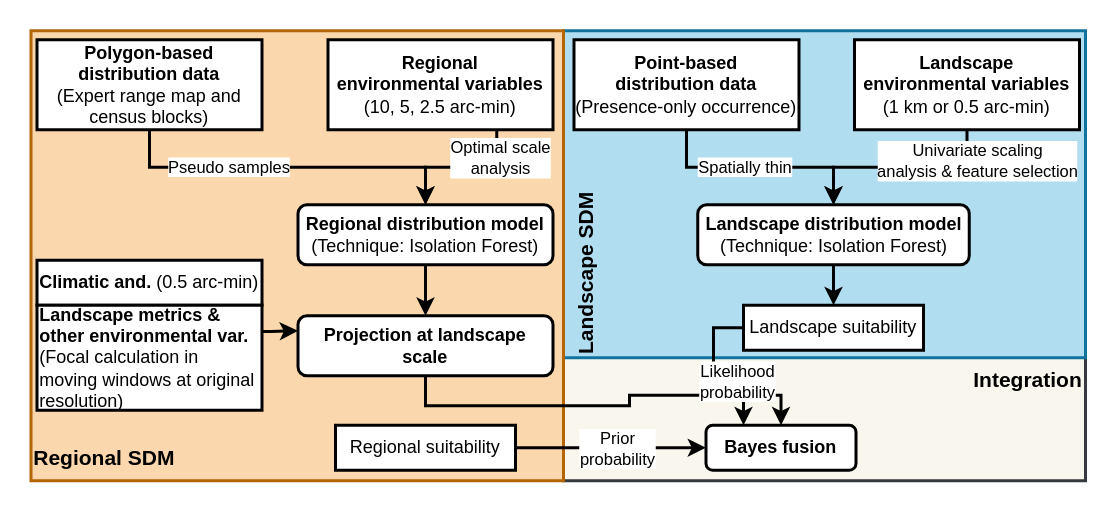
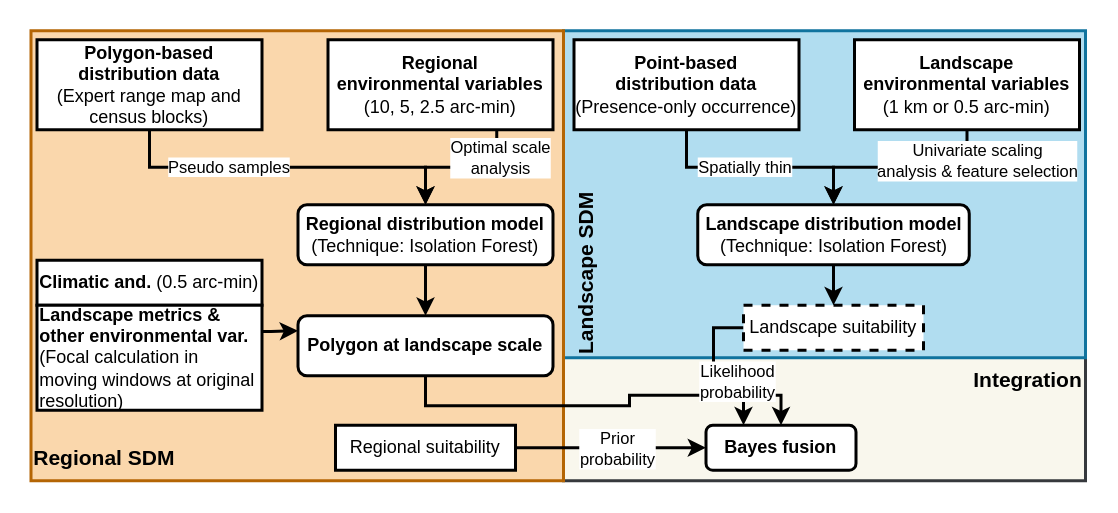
node "Landscape suitability": style solid -> dashed
node "Projection at landscape scale": label "Projection at landscape scale" -> "Polygon at landscape scale"
